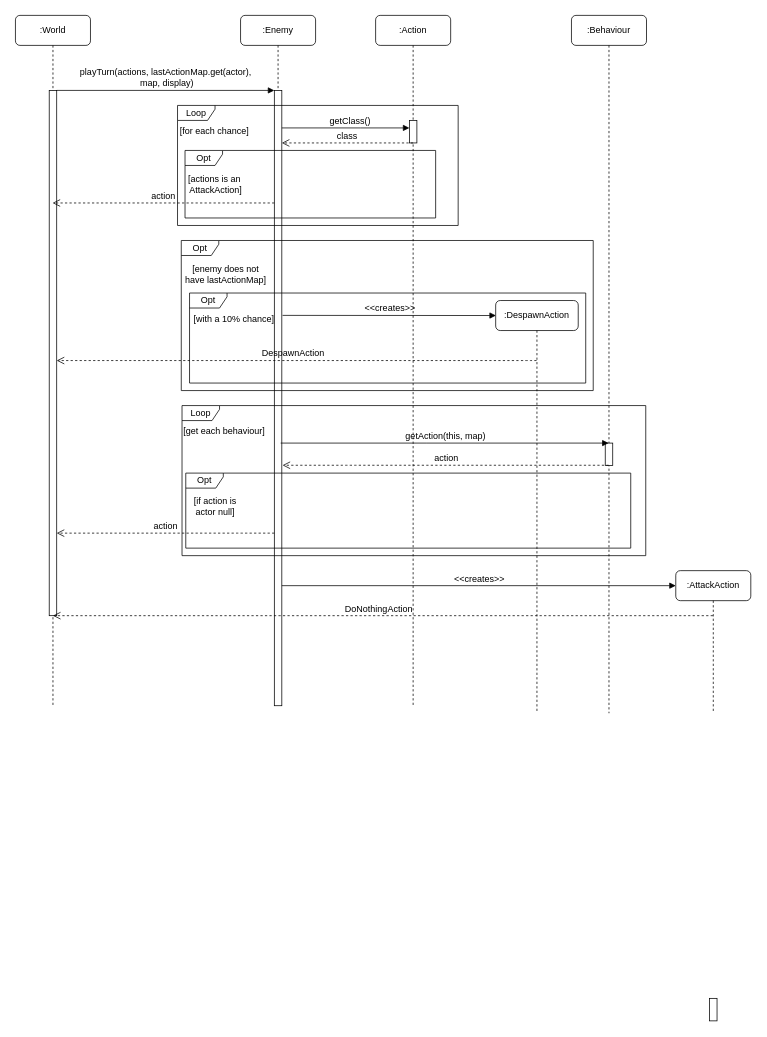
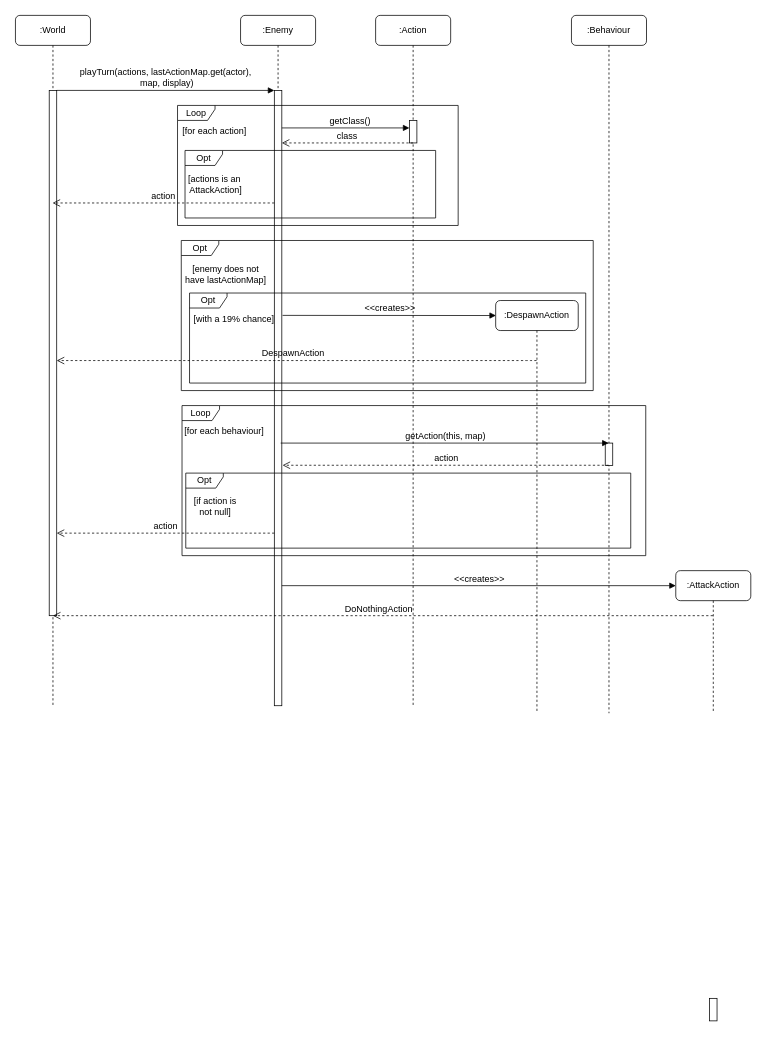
node "[for each chance]": label "[for each chance]" -> "[for each action]"
node "[with a 10% chance]": label "[with a 10% chance]" -> "[with a 19% chance]"
node "[get each behaviour]": label "[get each behaviour]" -> "[for each behaviour]"
node "[if action is actor null]": label "[if action is actor null]" -> "[if action is not null]"
